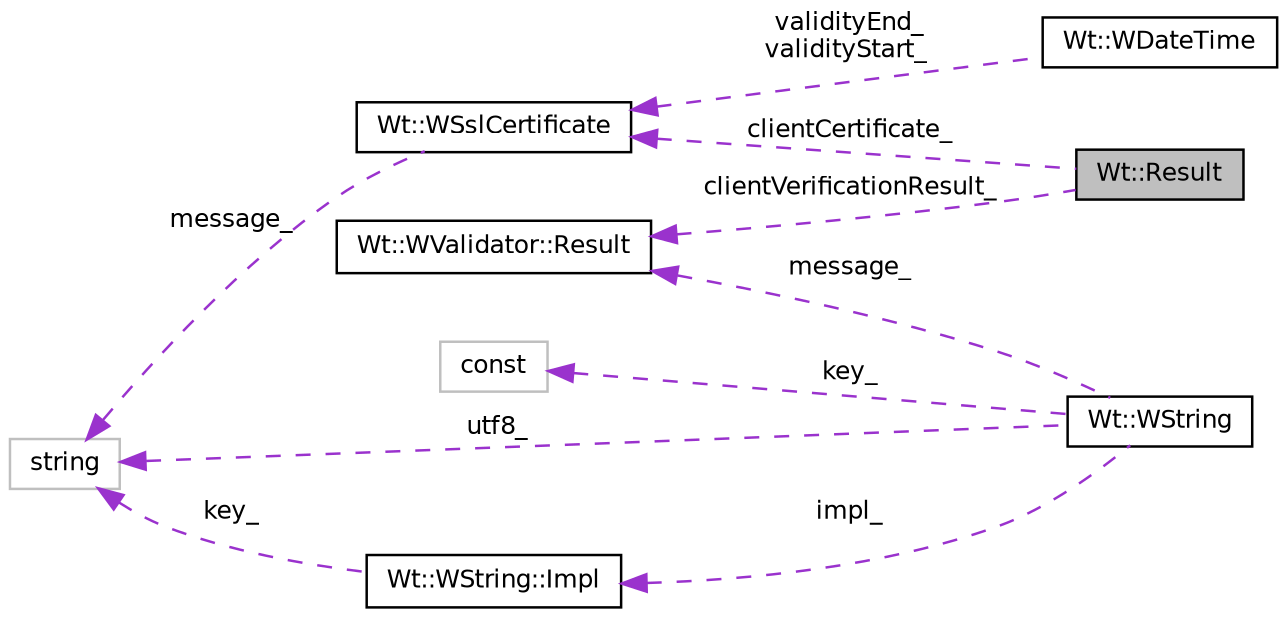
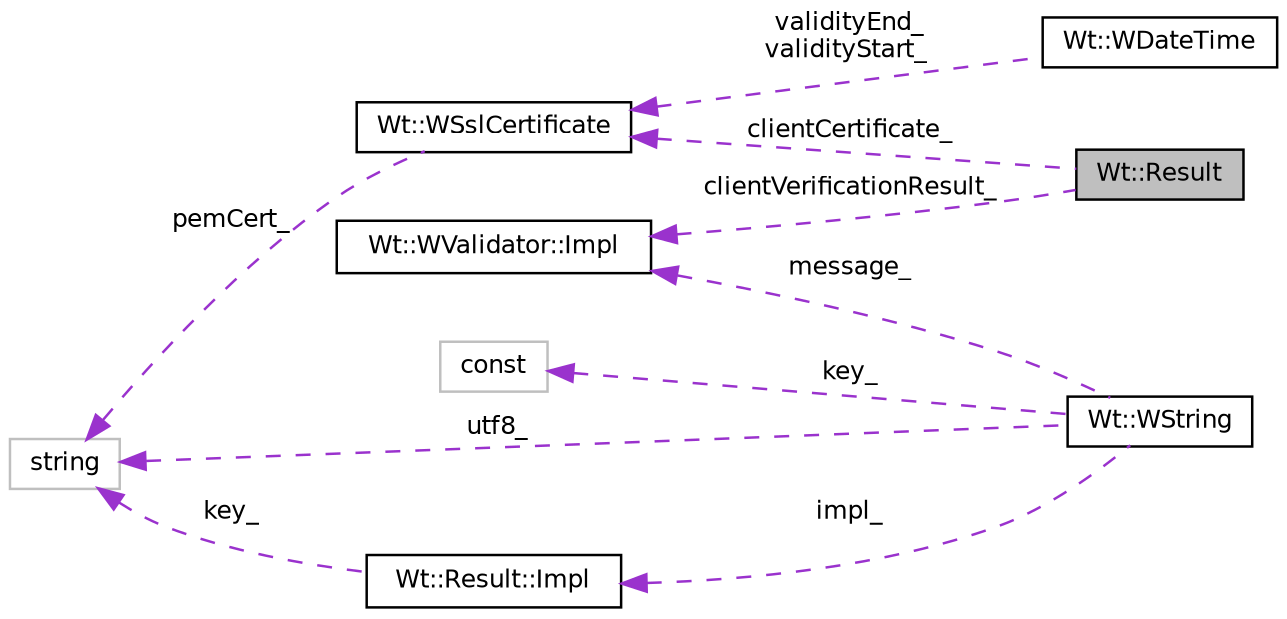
edge "Wt::WSslCertificate" -> "string": label " message_" -> " pemCert_"
node "Wt::WValidator::Result": label "Wt::WValidator::Result" -> "Wt::WValidator::Impl"
node "Wt::WString::Impl": label "Wt::WString::Impl" -> "Wt::Result::Impl"
